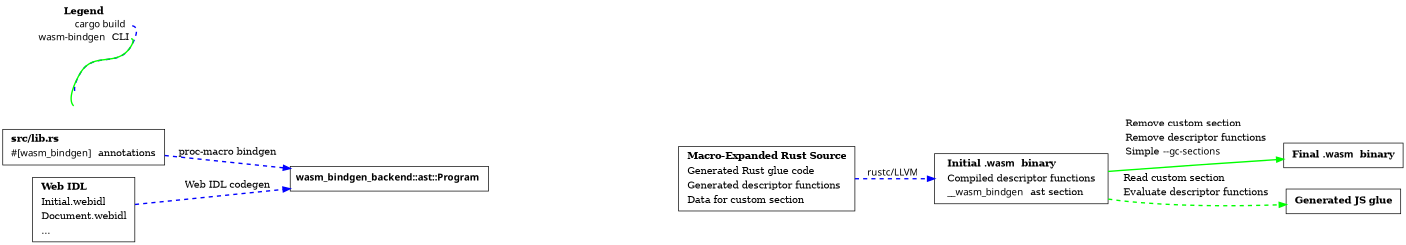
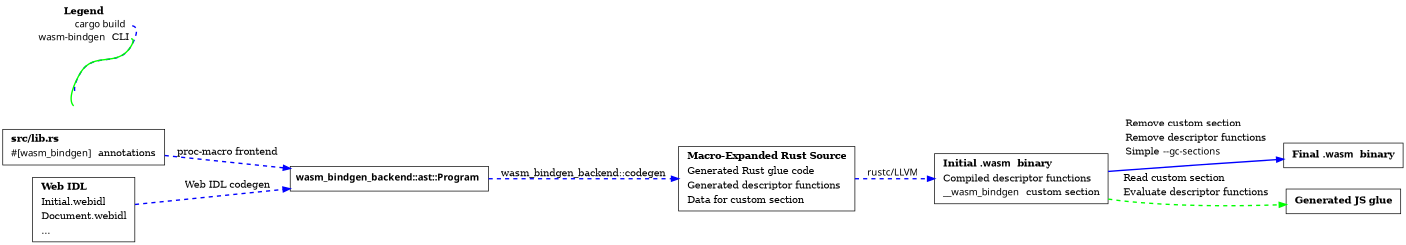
edge "src/lib.rs" -> "wasm_bindgen_backend::ast::Program": label "proc-macro bindgen" -> "proc-macro frontend"
edge "Initial" -> "Final": color green -> blue
edge "wasm_bindgen_backend::ast::Program" -> "Macro-Expanded Rust Source": added, label "wasm_bindgen_backend::codegen"
node "Initial": text "ast section" -> "custom section"
